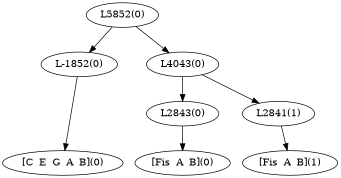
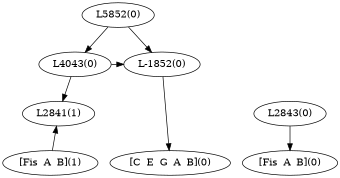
edge "L4043(0)" -> "L2843(0)": now "L4043(0)" -> "L-1852(0)"
edge "L2841(1)" -> "[Fis  A  B](1)": reversed
